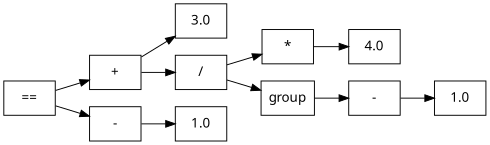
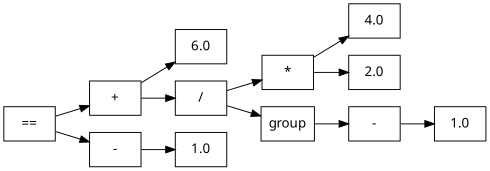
node "3.0": label "3.0" -> "6.0"
node "2.0": added
